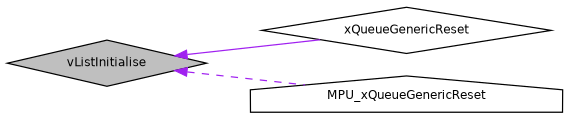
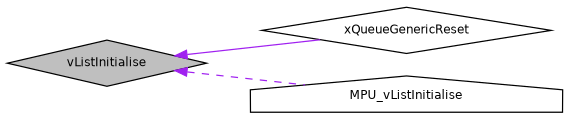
node "MPU_xQueueGenericReset": label "MPU_xQueueGenericReset" -> "MPU_vListInitialise"
